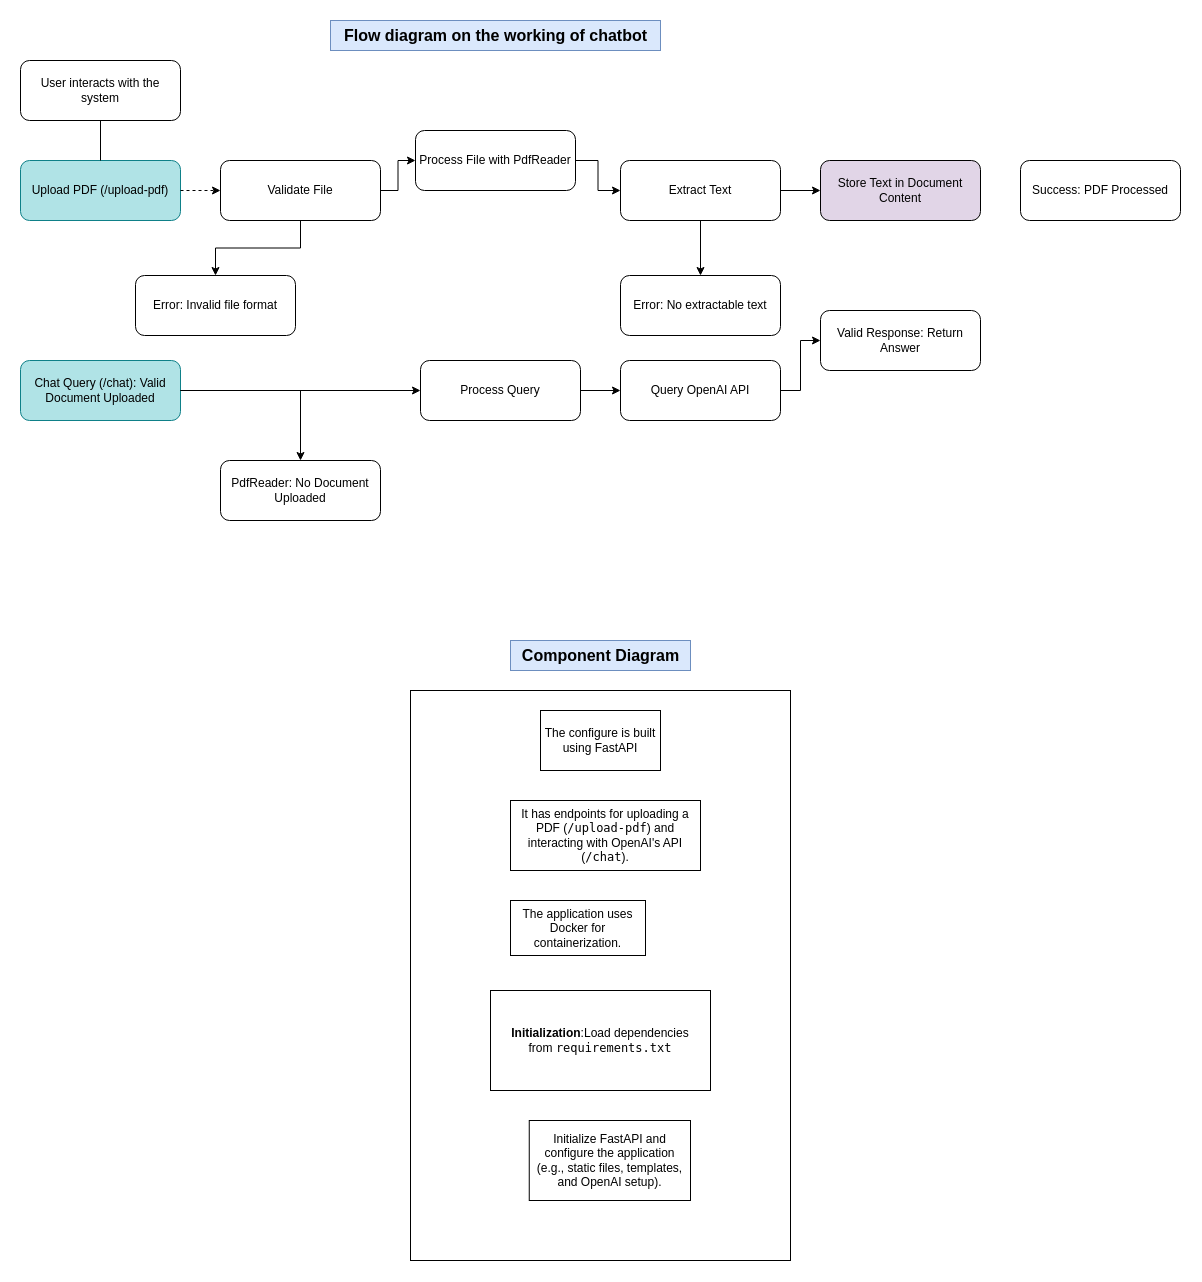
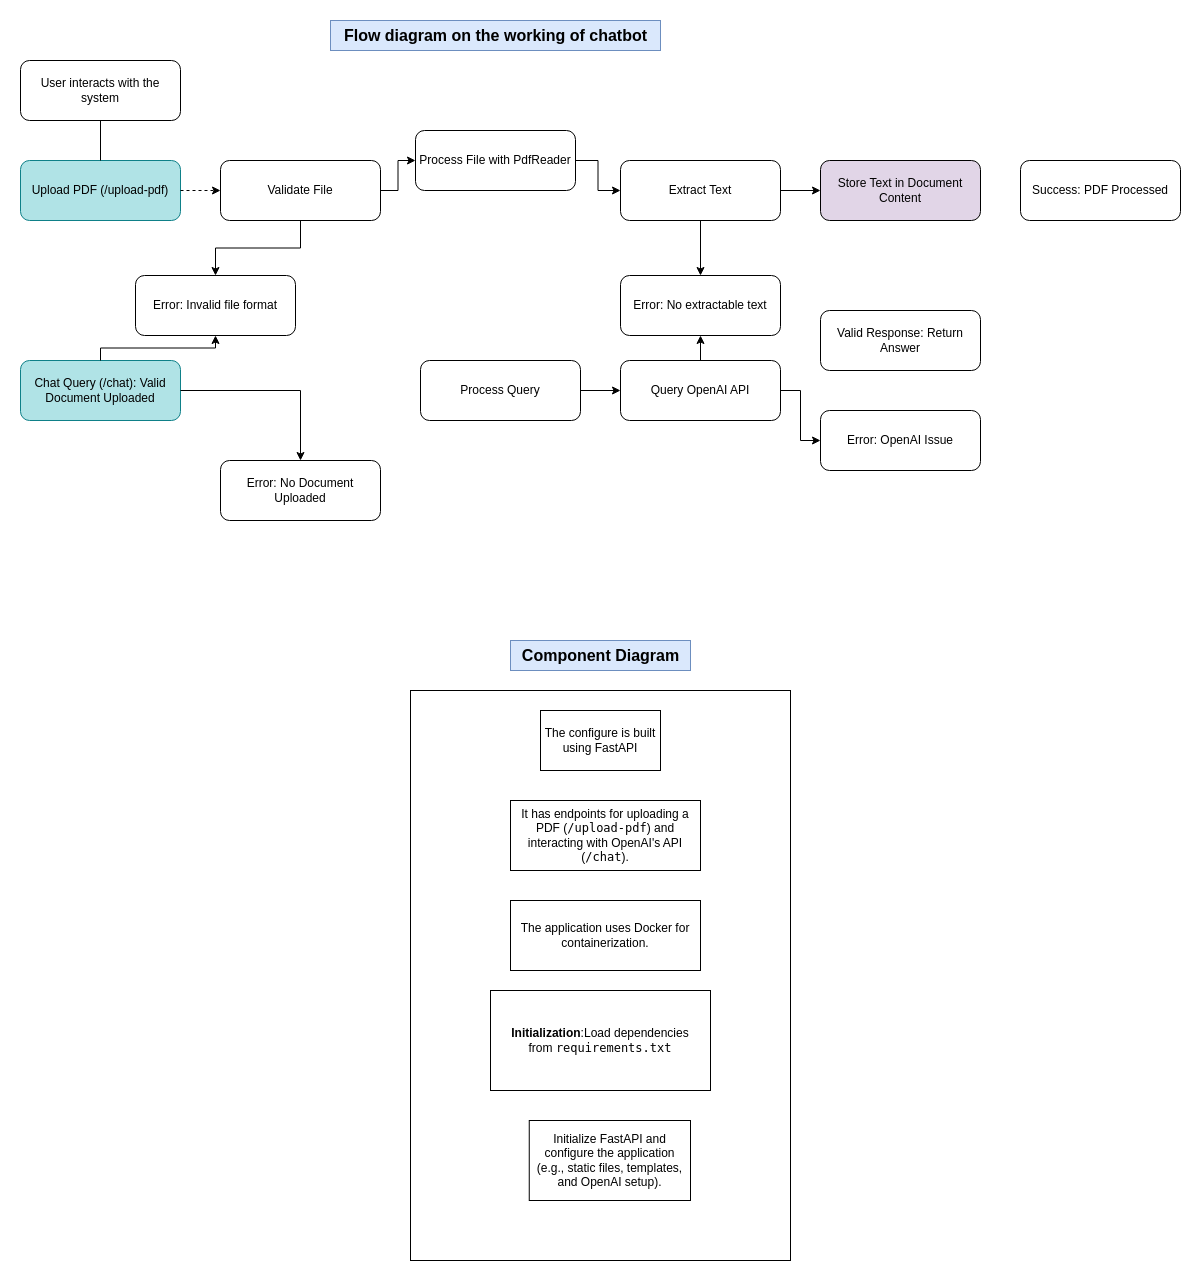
edge "Query OpenAI API" -> "Valid Response: Return Answer": now "Query OpenAI API" -> "Error: No extractable text"
edge "Chat Query (/chat): Valid Document Uploaded" -> "Process Query": now "Chat Query (/chat): Valid Document Uploaded" -> "Error: Invalid file format"
edge "Query OpenAI API" -> "Error: OpenAI Issue": added
node "Error: OpenAI Issue": added
node "PdfReader: No Document Uploaded": label "PdfReader: No Document Uploaded" -> "Error: No Document Uploaded"
node "The application uses Docker for containerization.": size 135x55 -> 190x70
